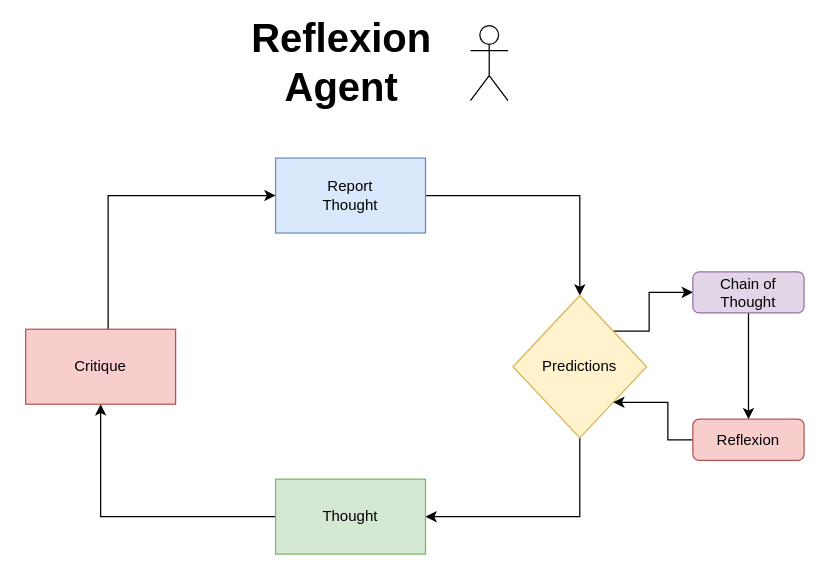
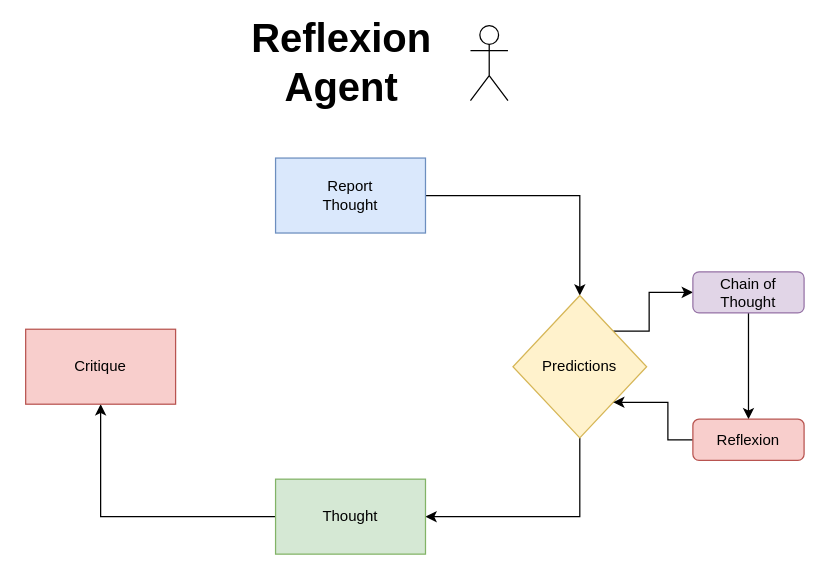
edge "Critique" -> "Report Thought": removed
